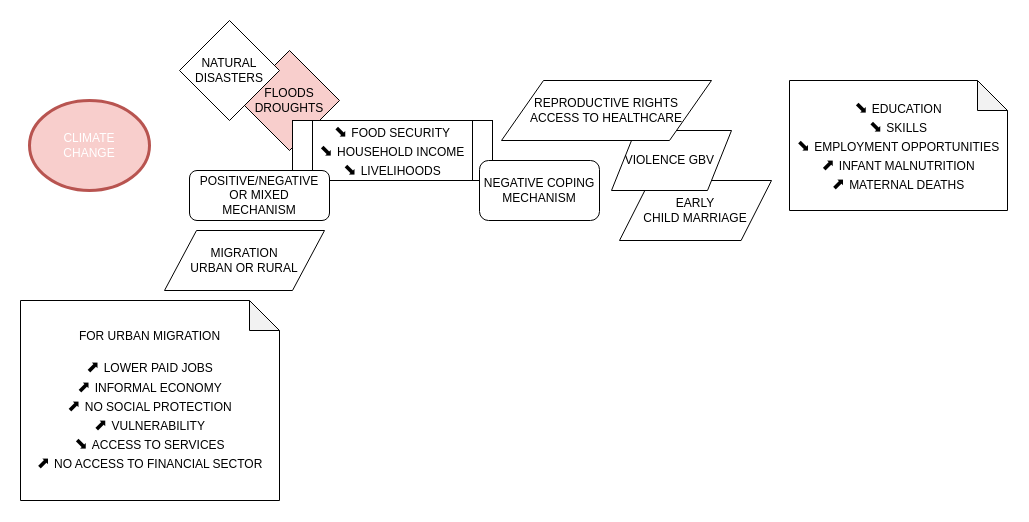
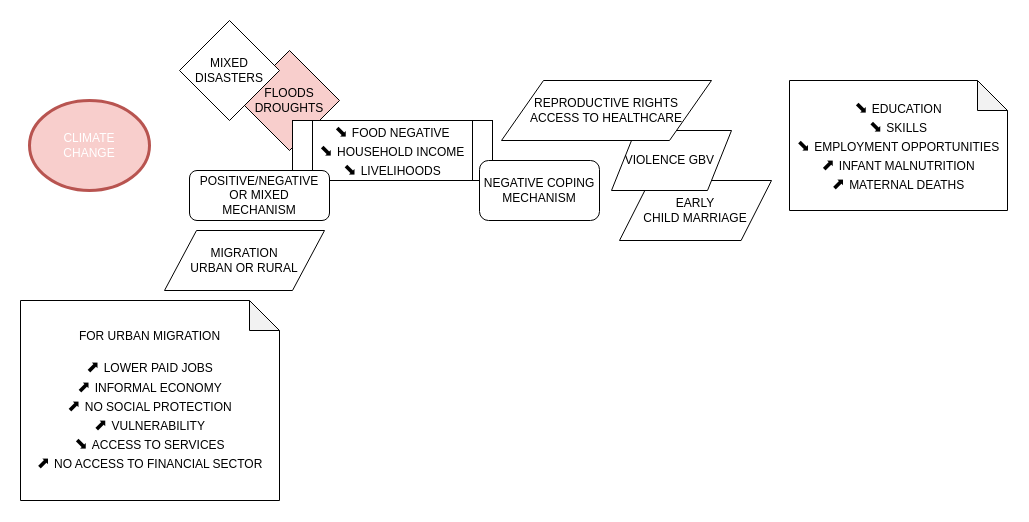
node "NATURAL DISASTERS": label "NATURAL DISASTERS" -> "MIXED DISASTERS"
node "⬊ FOOD SECURITY ⬊ HOUSEHOLD INCOME ⬊ LIVELIHOODS": label "⬊ FOOD SECURITY ⬊ HOUSEHOLD INCOME ⬊ LIVELIHOODS" -> "⬊ FOOD NEGATIVE ⬊ HOUSEHOLD INCOME ⬊ LIVELIHOODS"
